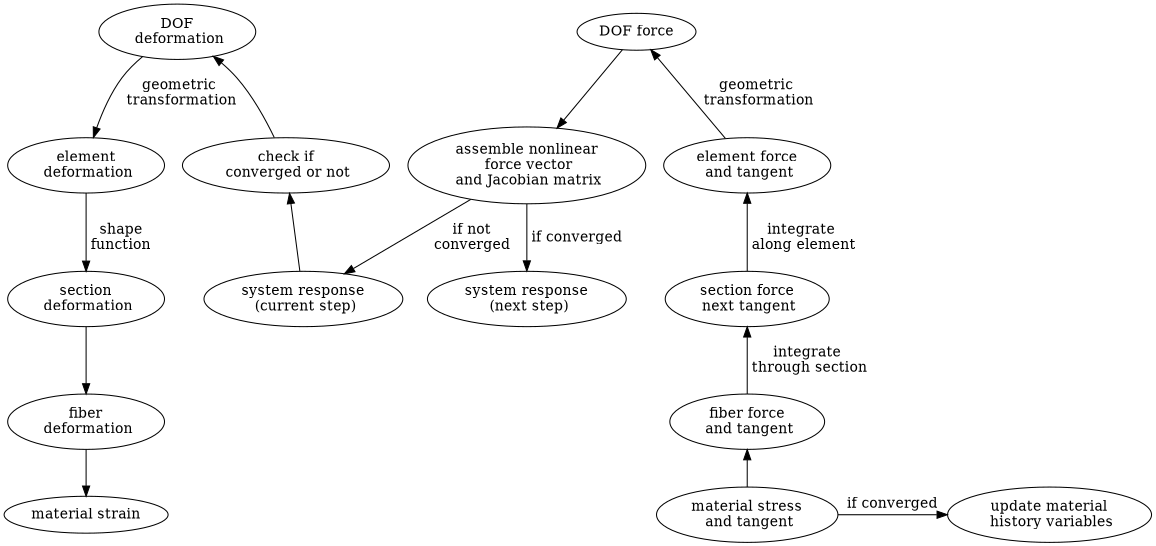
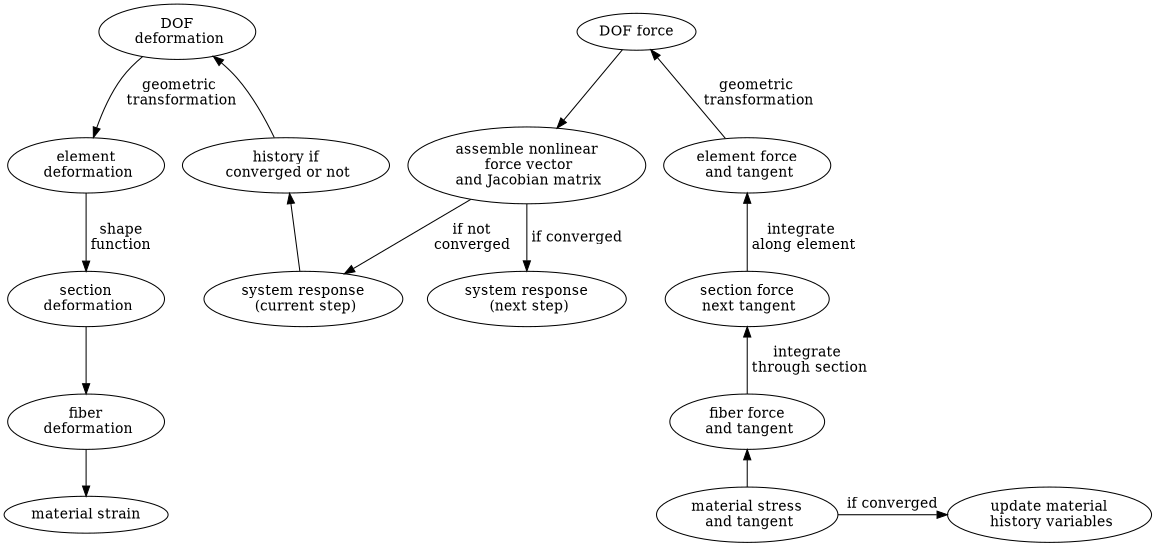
node "check if converged or not": label "check if converged or not" -> "history if converged or not"
